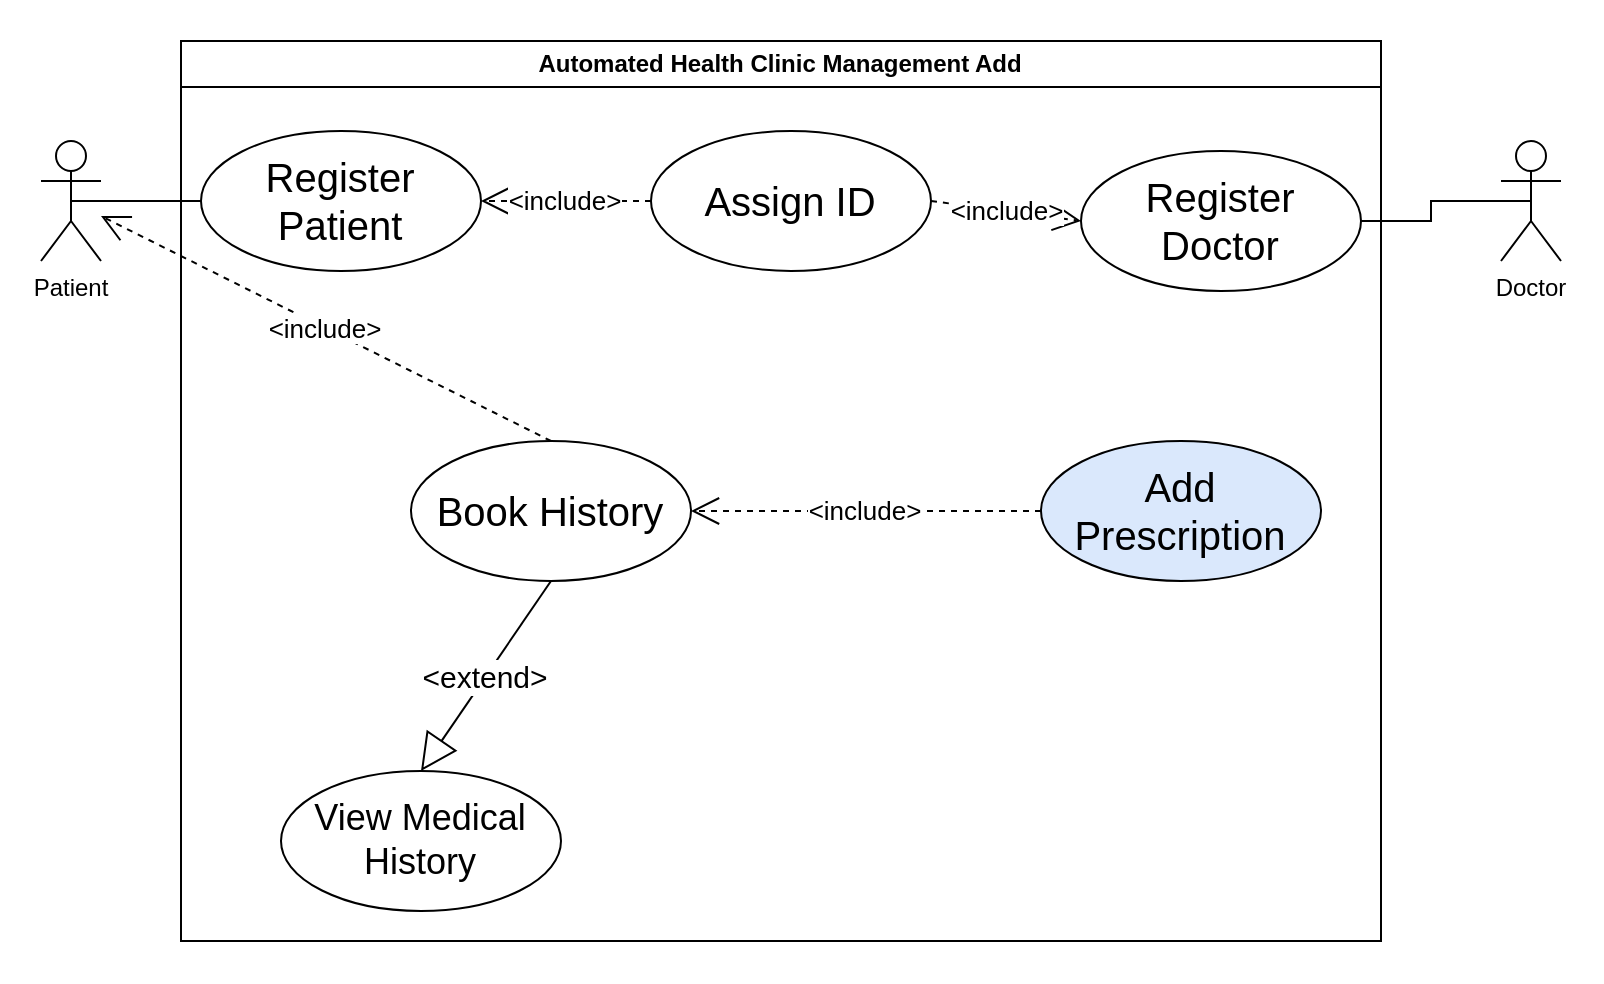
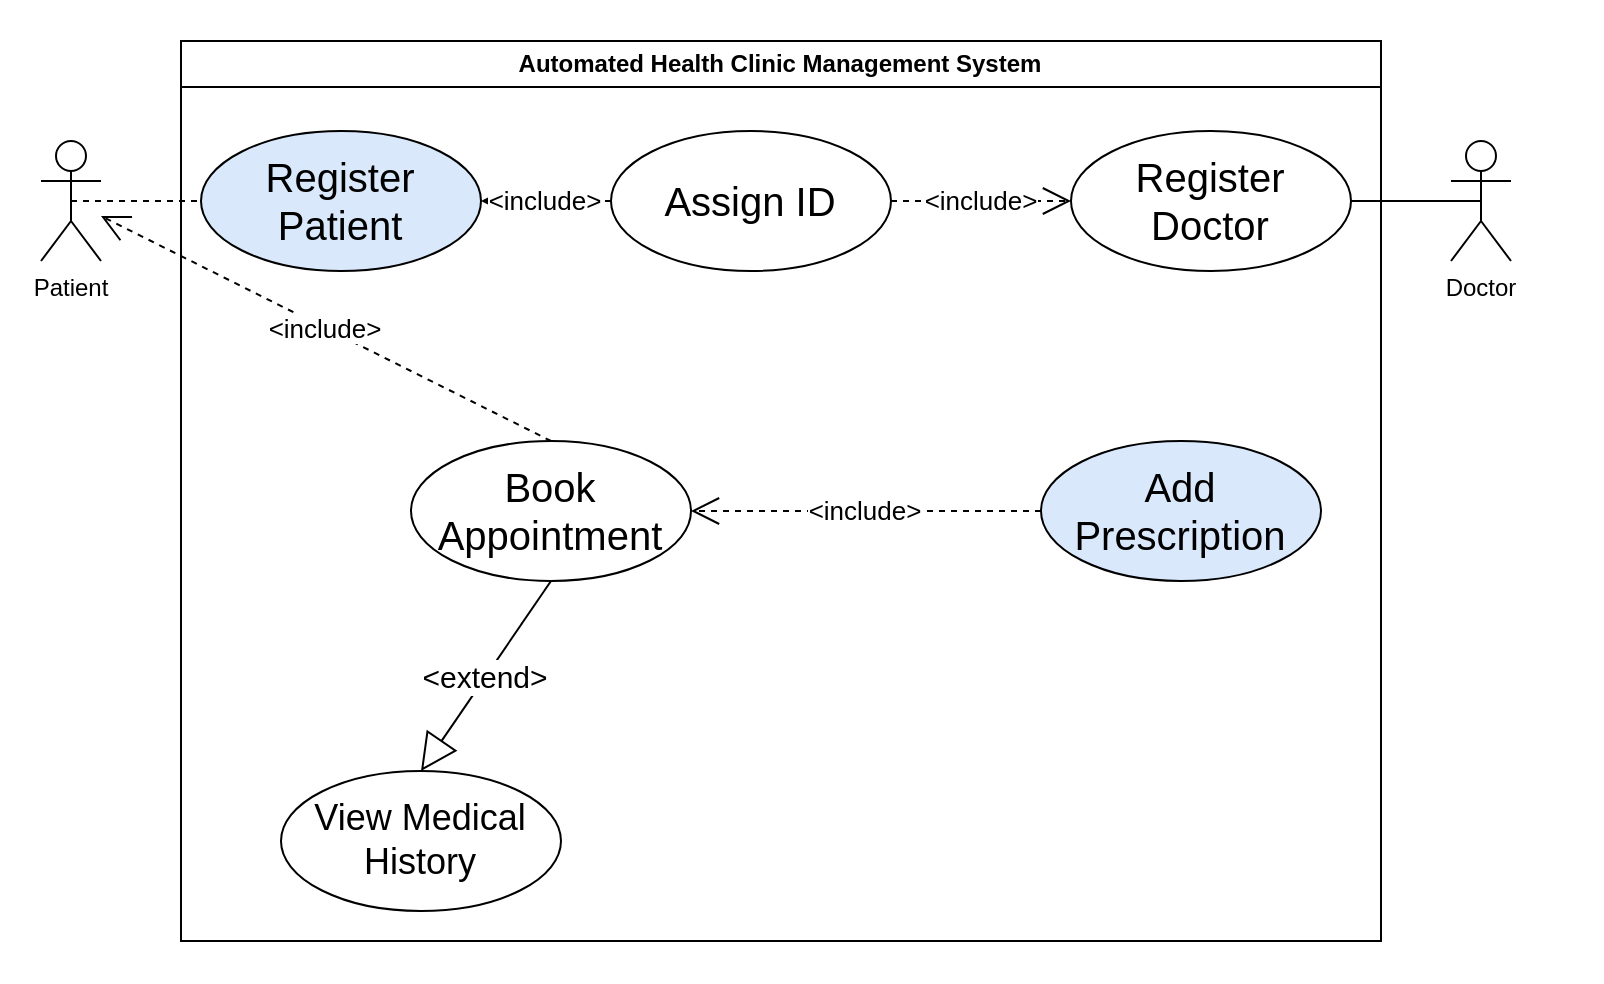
node "Automated Health Clinic Management Add": label "Automated Health Clinic Management Add" -> "Automated Health Clinic Management System"
edge "Patient" -- "Register Patient": style solid -> dashed
node "Register Patient": fillcolor #ffffff -> #dae8fc
node "Assign ID": moved (791, 201) -> (751, 201)
node "Doctor": moved (1531, 201) -> (1481, 201)
node "Register Doctor": moved (1221, 221) -> (1211, 201)
node "Book History": label "Book History" -> "Book Appointment"
